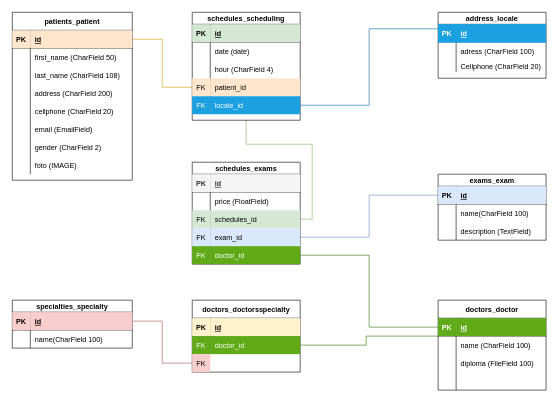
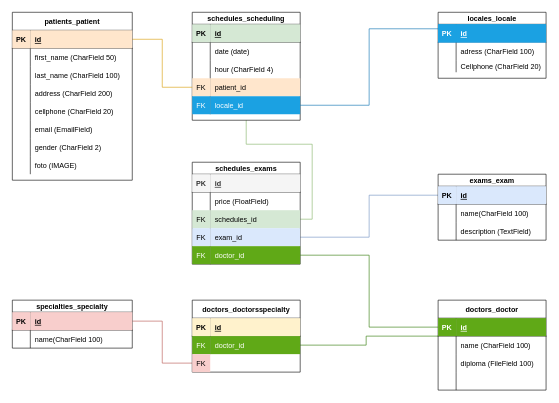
node "address_locale": label "address_locale" -> "locales_locale"
node "last_name (CharField 108)": label "last_name (CharField 108)" -> "last_name (CharField 100)"
